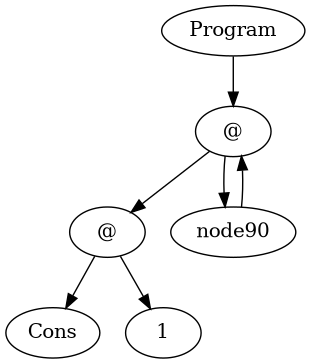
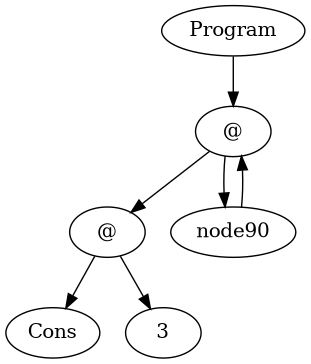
node "1": label "1" -> "3"
